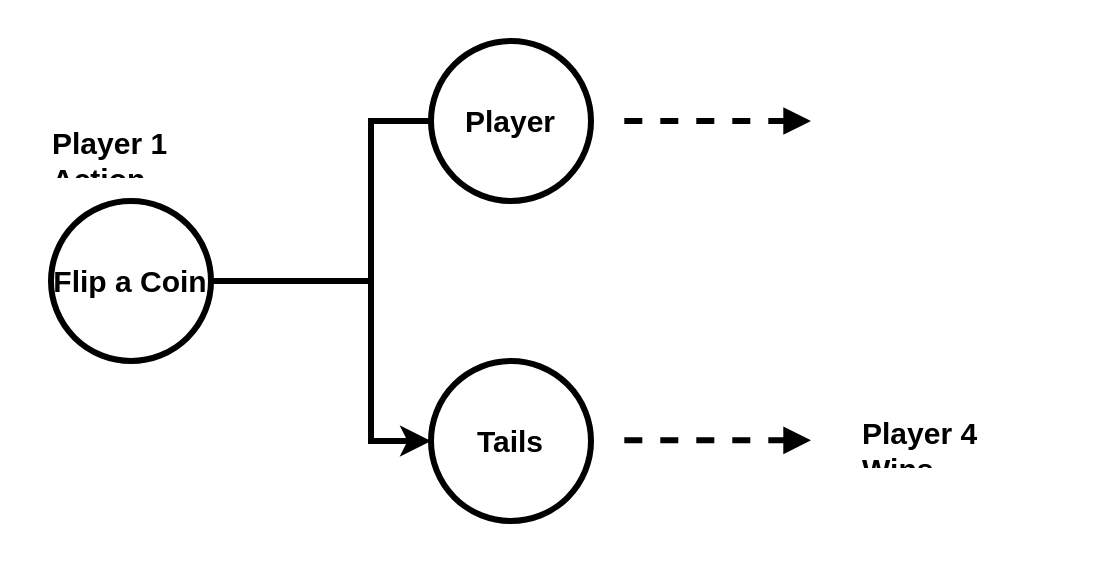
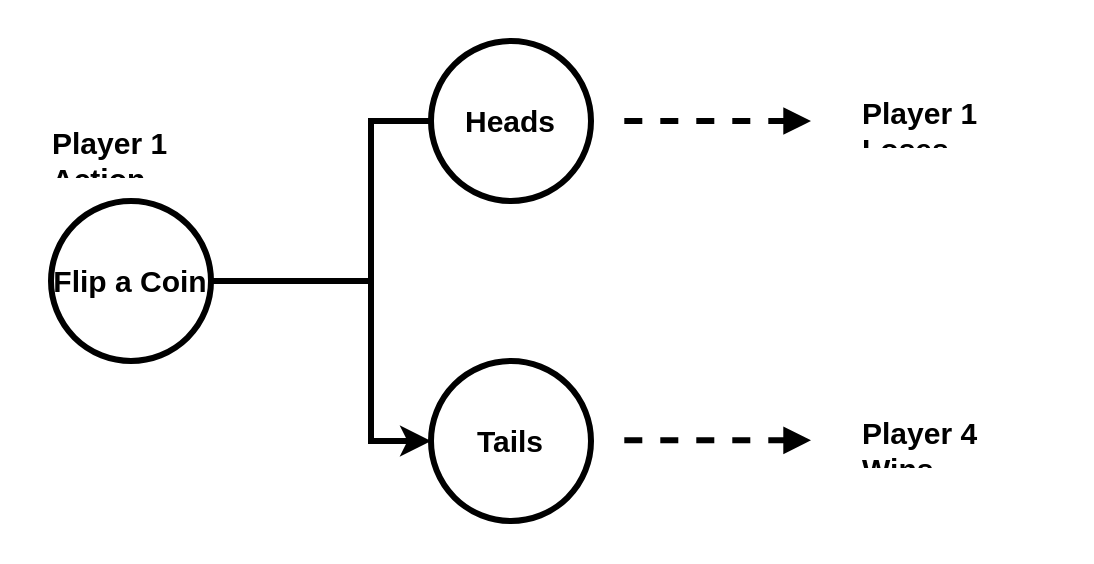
node "Player": label "Player" -> "Heads"
node "Player 1 Loses": added
